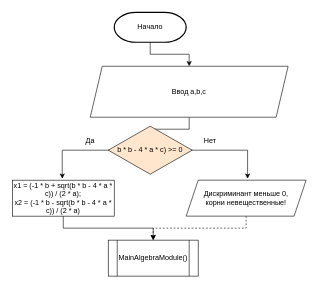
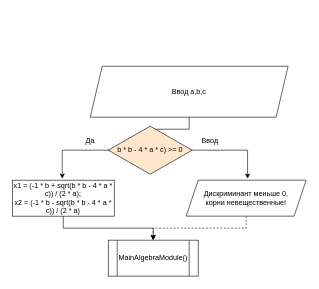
node "Начало": removed
edge "Начало" -> "Ввод a,b,c": removed
node "Нет": label "Нет" -> "Ввод"
